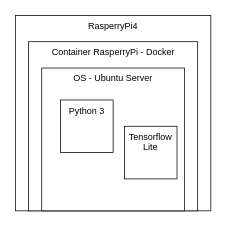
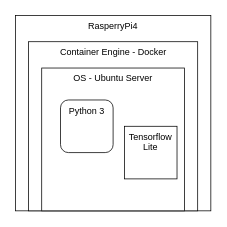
node "Container RasperryPi - Docker": label "Container RasperryPi - Docker" -> "Container Engine - Docker"
node "Python 3": shape rectangle -> rounded rectangle
